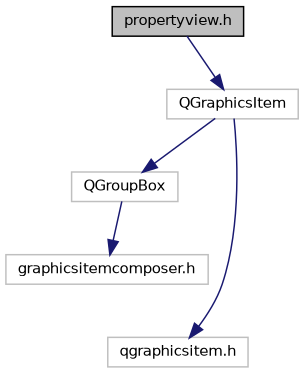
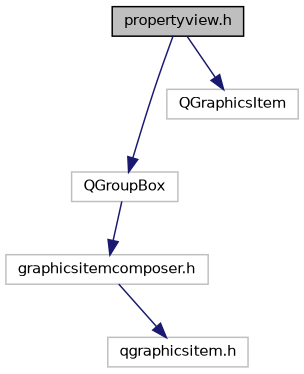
edge "QGraphicsItem" -> "QGroupBox": now "propertyview.h" -> "QGroupBox"
edge "QGraphicsItem" -> "qgraphicsitem.h": now "graphicsitemcomposer.h" -> "qgraphicsitem.h"
